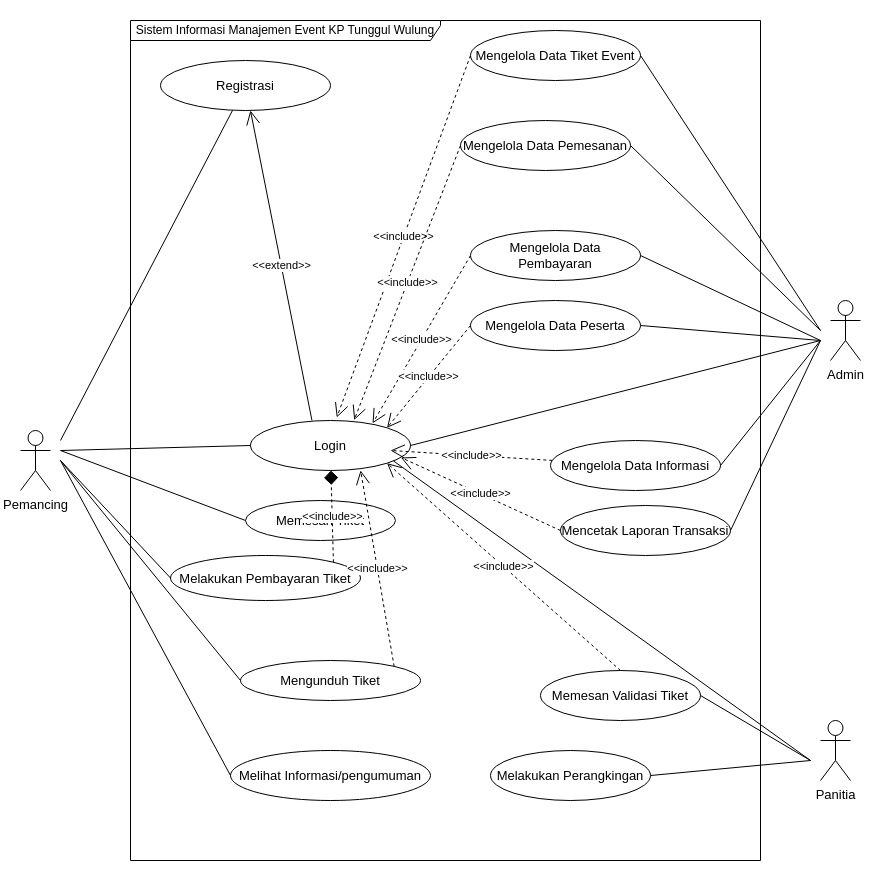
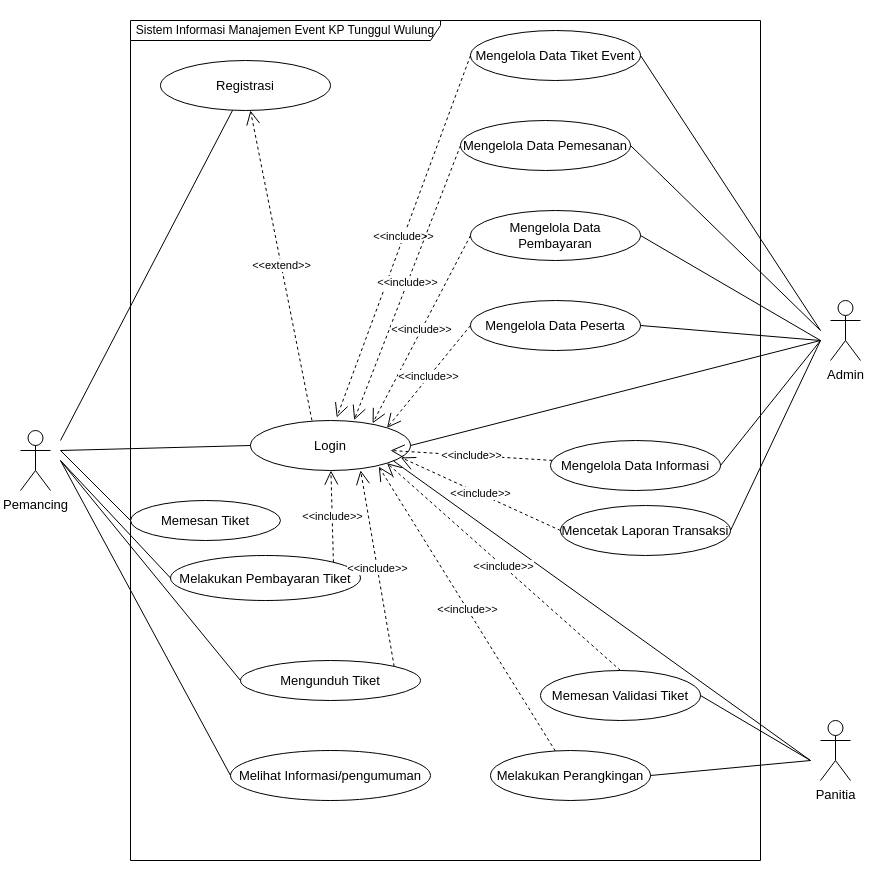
node "Mengelola Data Pembayaran": moved (556, 256) -> (556, 236)
edge "Login" -> "Registrasi": style solid -> dashed
edge "Melakukan Pembayaran Tiket" -> "Login": arrowhead diamond -> open
node "Memesan Tiket": moved (321, 521) -> (206, 521)
edge "Melakukan Perangkingan" -> "Login": added, label "<<include>>"
